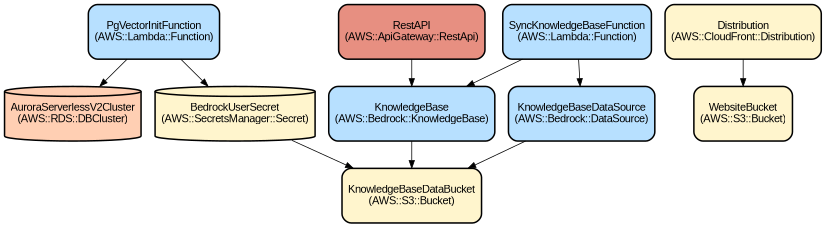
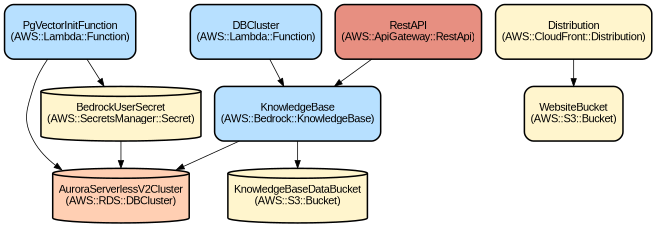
node "SyncKnowledgeBaseFunction (AWS::Lambda::Function)": label "SyncKnowledgeBaseFunction (AWS::Lambda::Function)" -> "DBCluster (AWS::Lambda::Function)"
node "KnowledgeBaseDataSource (AWS::Bedrock::DataSource)": removed
edge "BedrockUserSecret (AWS::SecretsManager::Secret)" -> "KnowledgeBaseDataBucket (AWS::S3::Bucket)": now "BedrockUserSecret (AWS::SecretsManager::Secret)" -> "AuroraServerlessV2Cluster (AWS::RDS::DBCluster)"
edge "KnowledgeBase (AWS::Bedrock::KnowledgeBase)" -> "AuroraServerlessV2Cluster (AWS::RDS::DBCluster)": added
node "KnowledgeBaseDataBucket (AWS::S3::Bucket)": shape box -> cylinder
